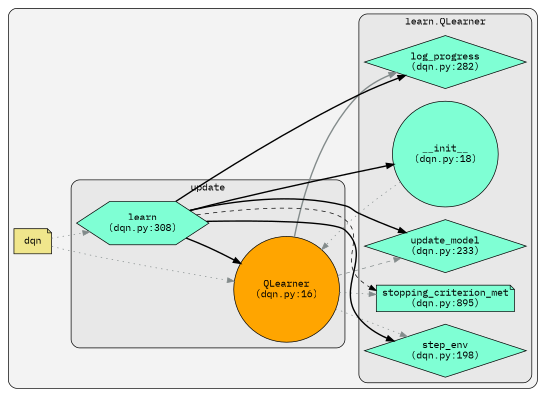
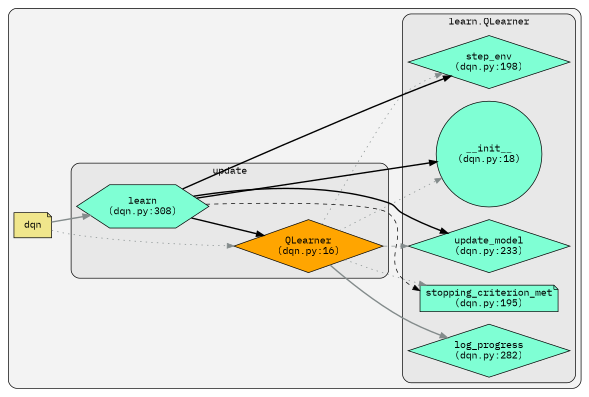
edge "learn (dqn.py:308)" -> "log_progress (dqn.py:282)": removed
edge "__init__ (dqn.py:18)" -> "QLearner (dqn.py:16)": reversed
edge "dqn" -> "learn (dqn.py:308)": style dotted -> bold
node "QLearner (dqn.py:16)": shape circle -> diamond
node "stopping_criterion_met (dqn.py:895)": label "stopping_criterion_met (dqn.py:895)" -> "stopping_criterion_met (dqn.py:195)"
